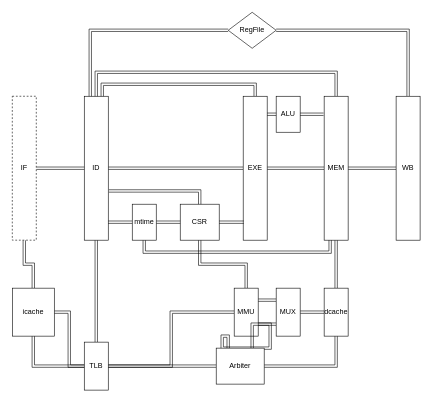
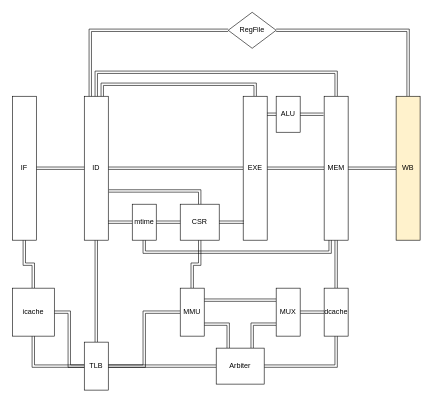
node "IF": style dashed -> solid
node "WB": fillcolor #ffffff -> #fff2cc
node "MMU": moved (246, 312) -> (192, 312)
